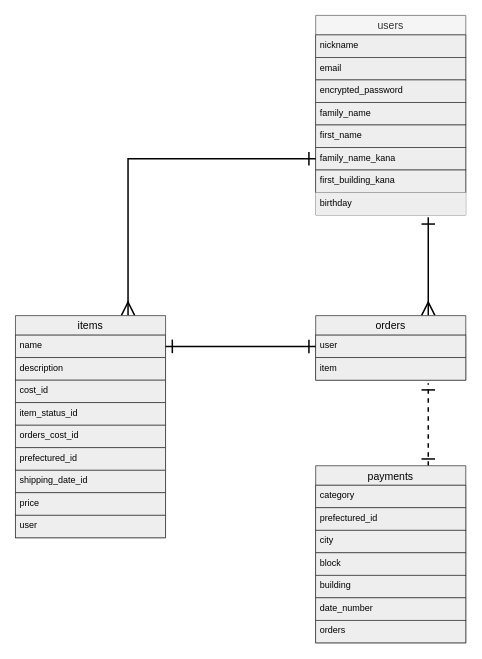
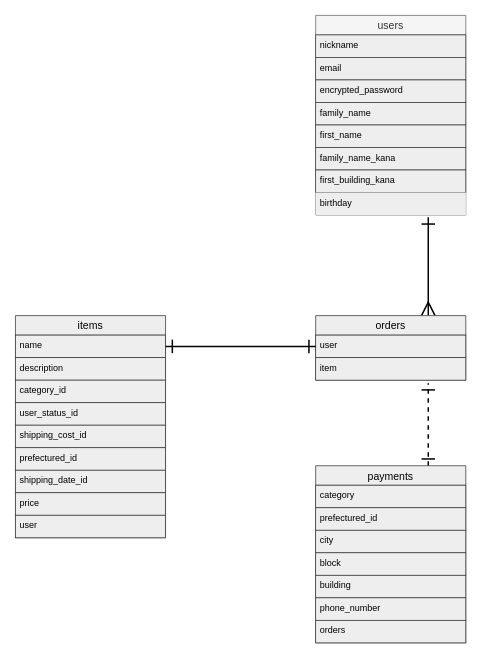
edge "family_name_kana" -- "items": removed
node "cost_id": label "cost_id" -> "category_id"
node "item_status_id": label "item_status_id" -> "user_status_id"
node "orders_cost_id": label "orders_cost_id" -> "shipping_cost_id"
node "date_number": label "date_number" -> "phone_number"
